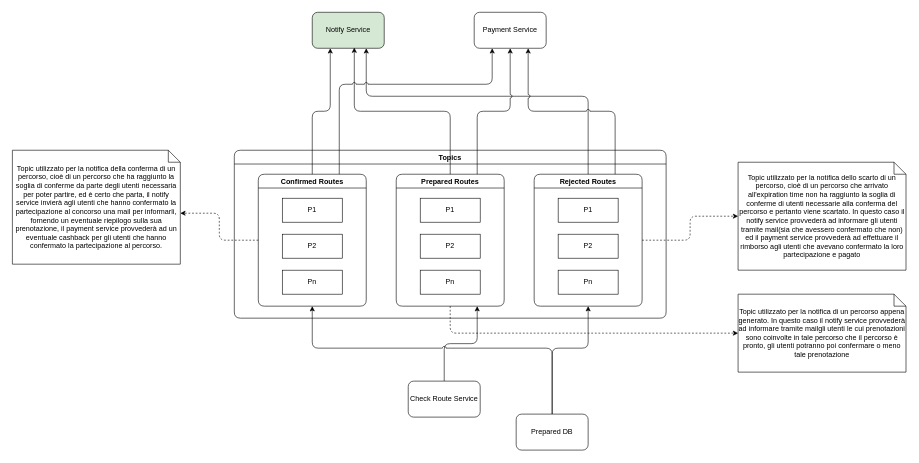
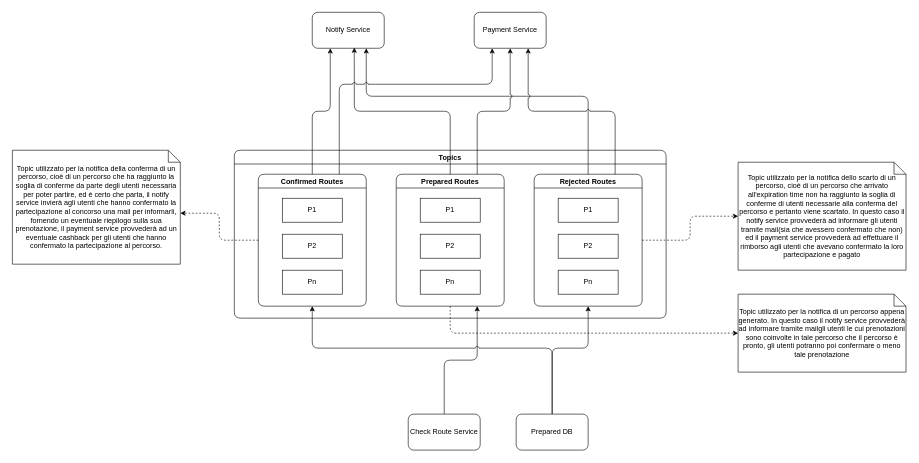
node "Notify Service": fillcolor #d5e8d4 -> #ffffff
node "Check Route Service": moved (444, 399) -> (444, 432)
